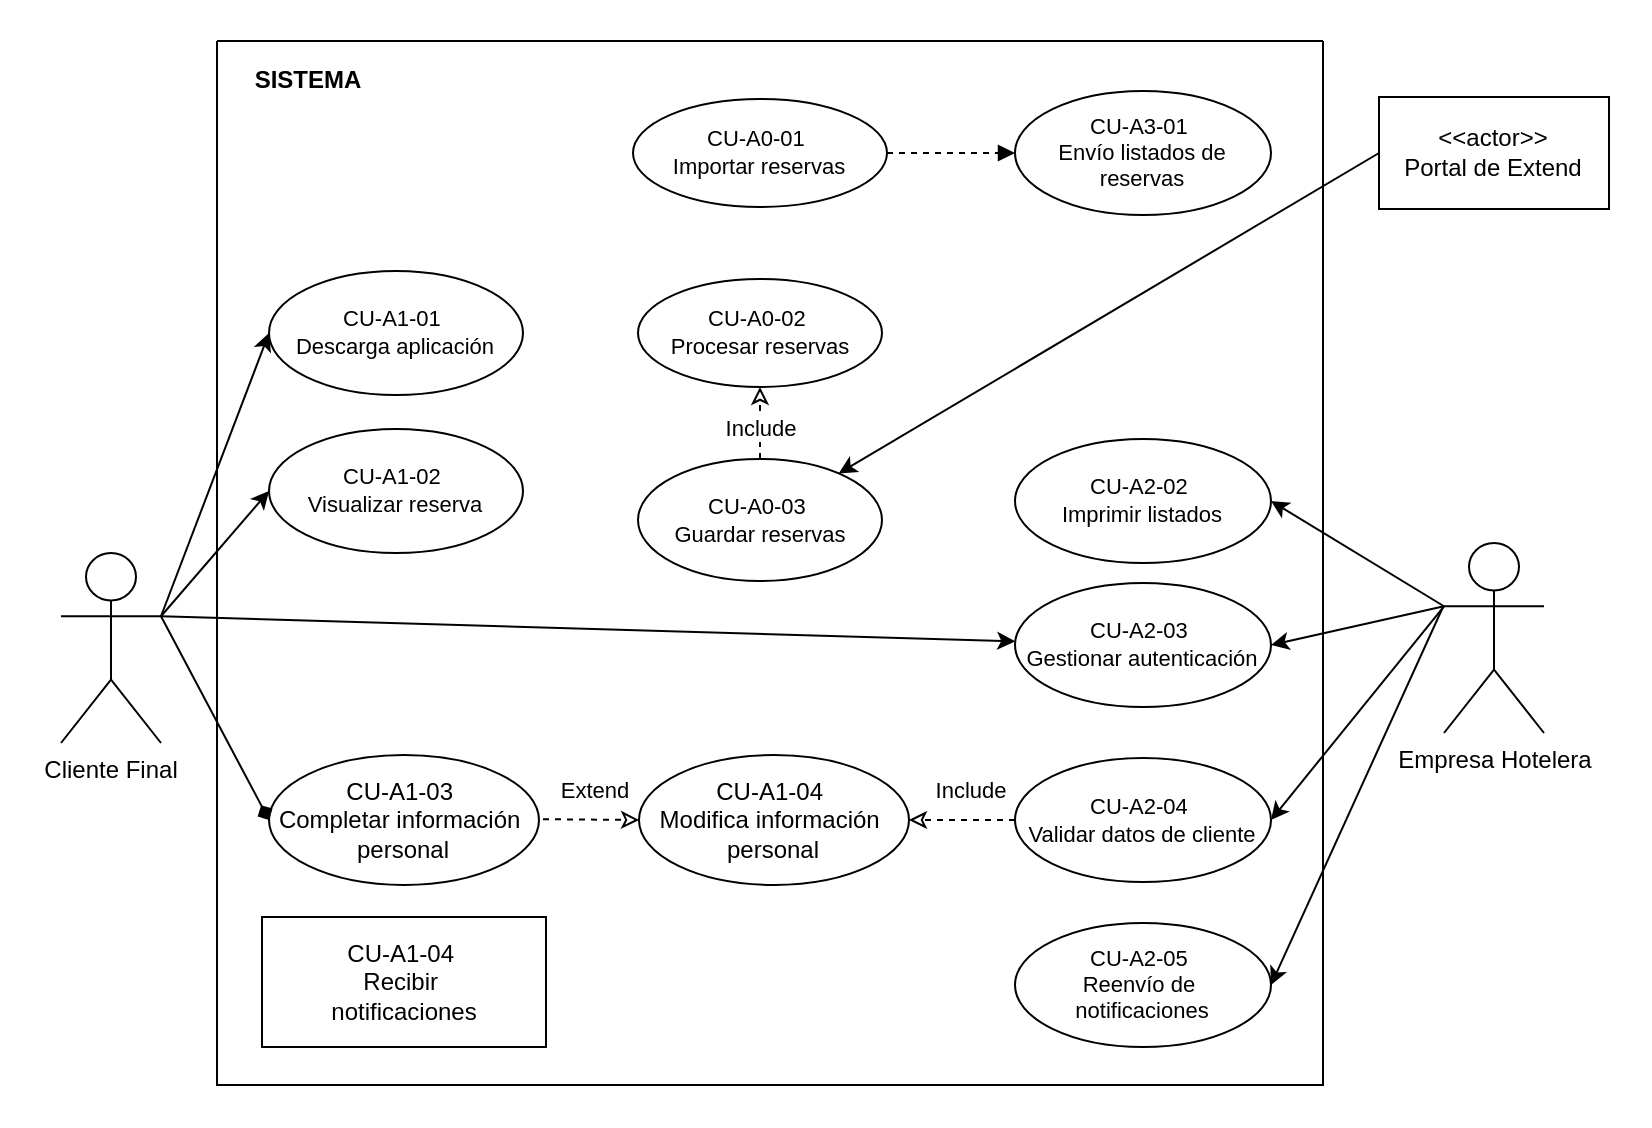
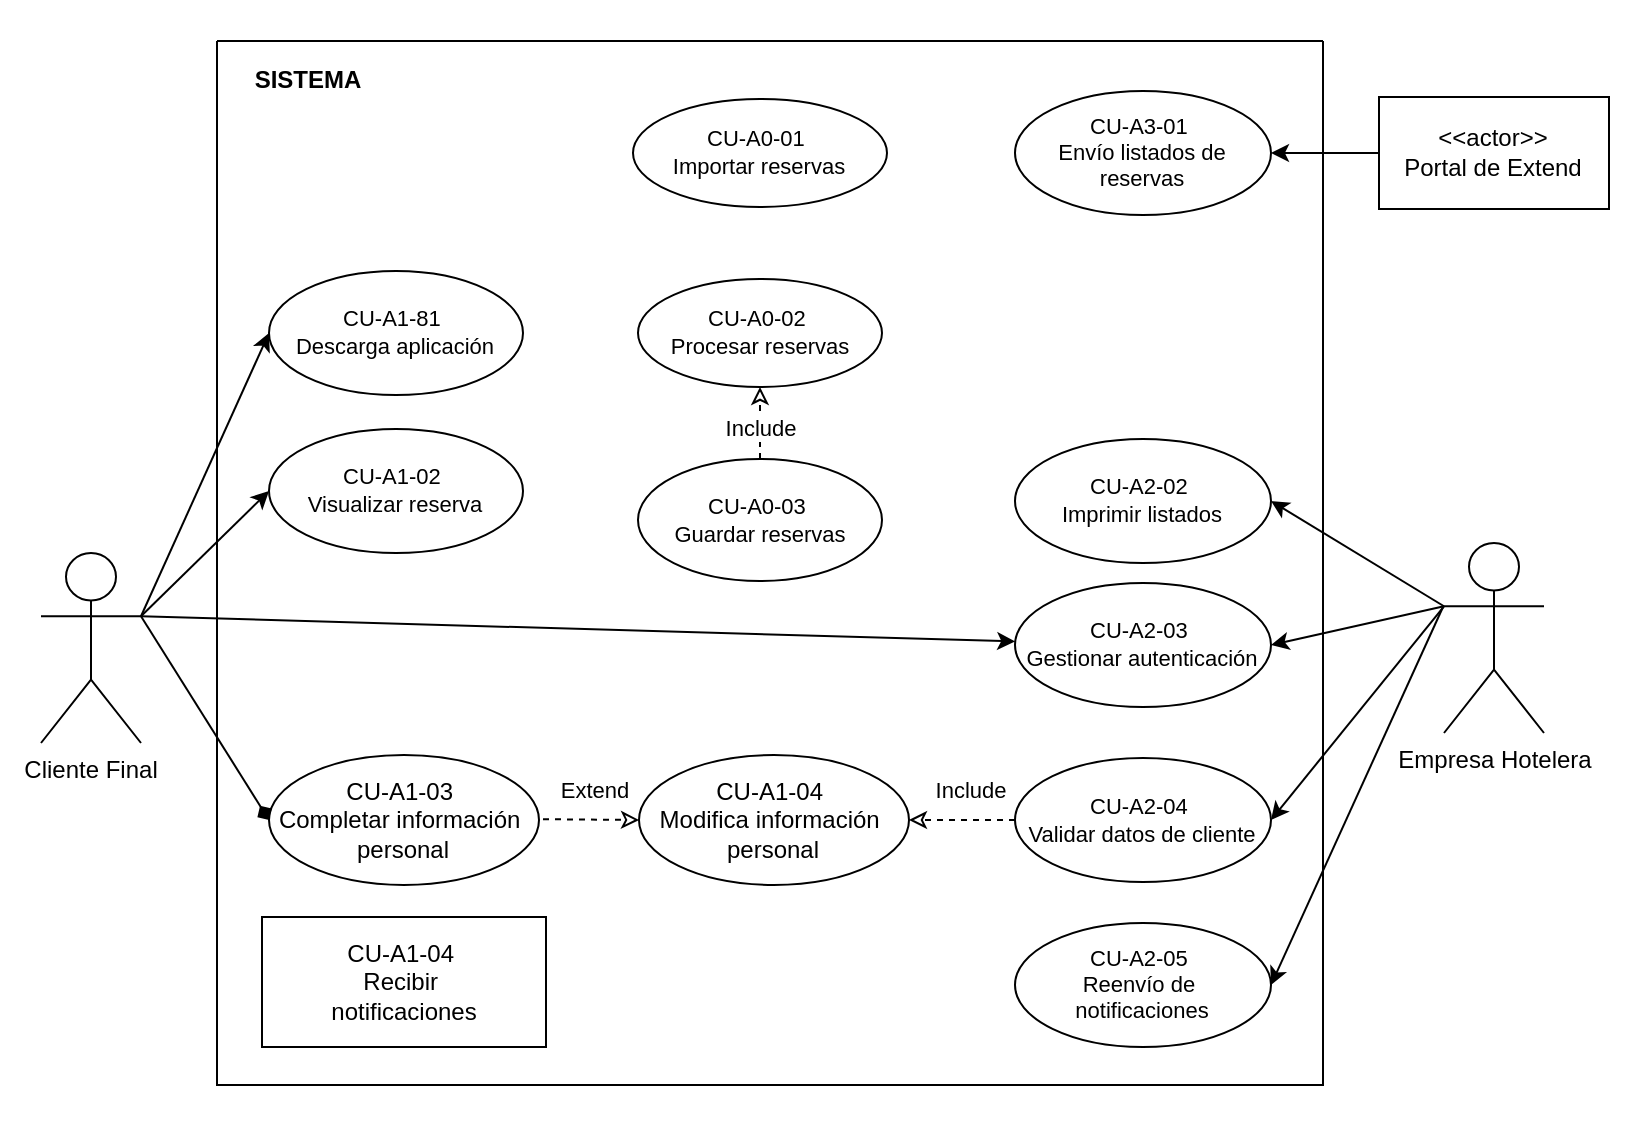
edge "CU-A0-01 Importar reservas" -> "CU-A3-01 Envío listados de reservas": removed
edge "<<actor>> Portal de Extend" -> "CU-A0-03 Guardar reservas": now "<<actor>> Portal de Extend" -> "CU-A3-01 Envío listados de reservas"
node "CU-A1-01 Descarga aplicación": label "CU-A1-01 Descarga aplicación" -> "CU-A1-81 Descarga aplicación"
node "Cliente Final": moved (111, 648) -> (91, 648)
